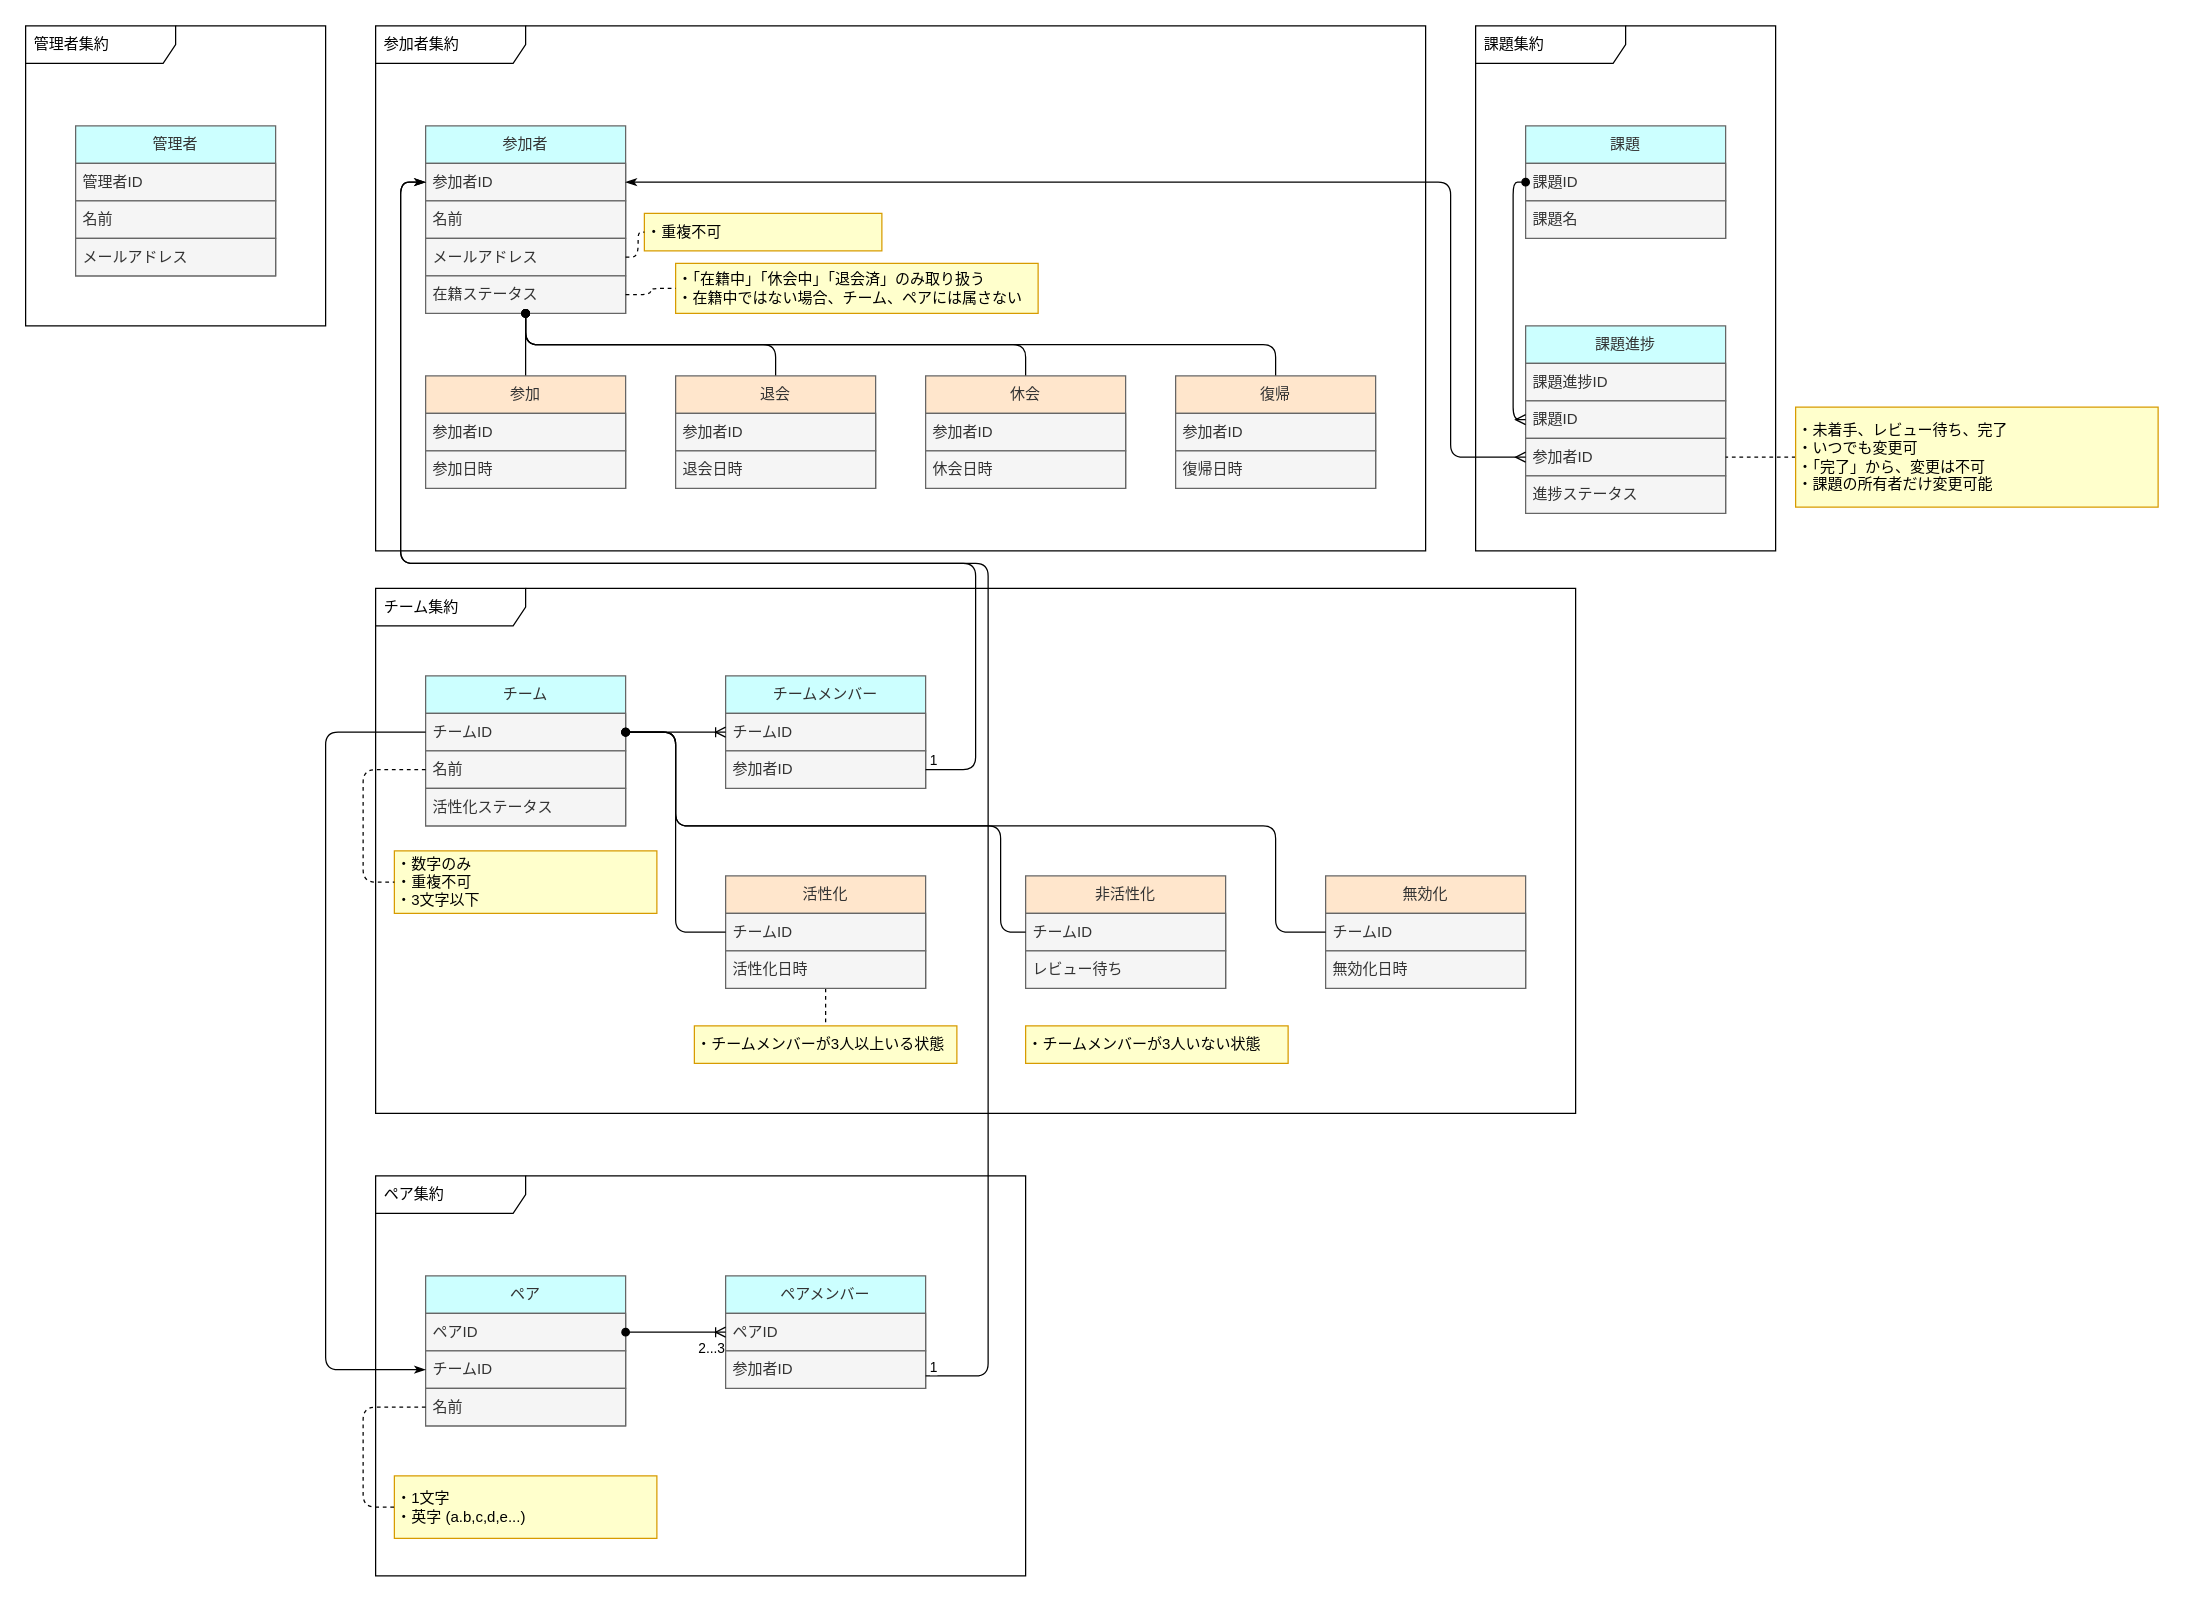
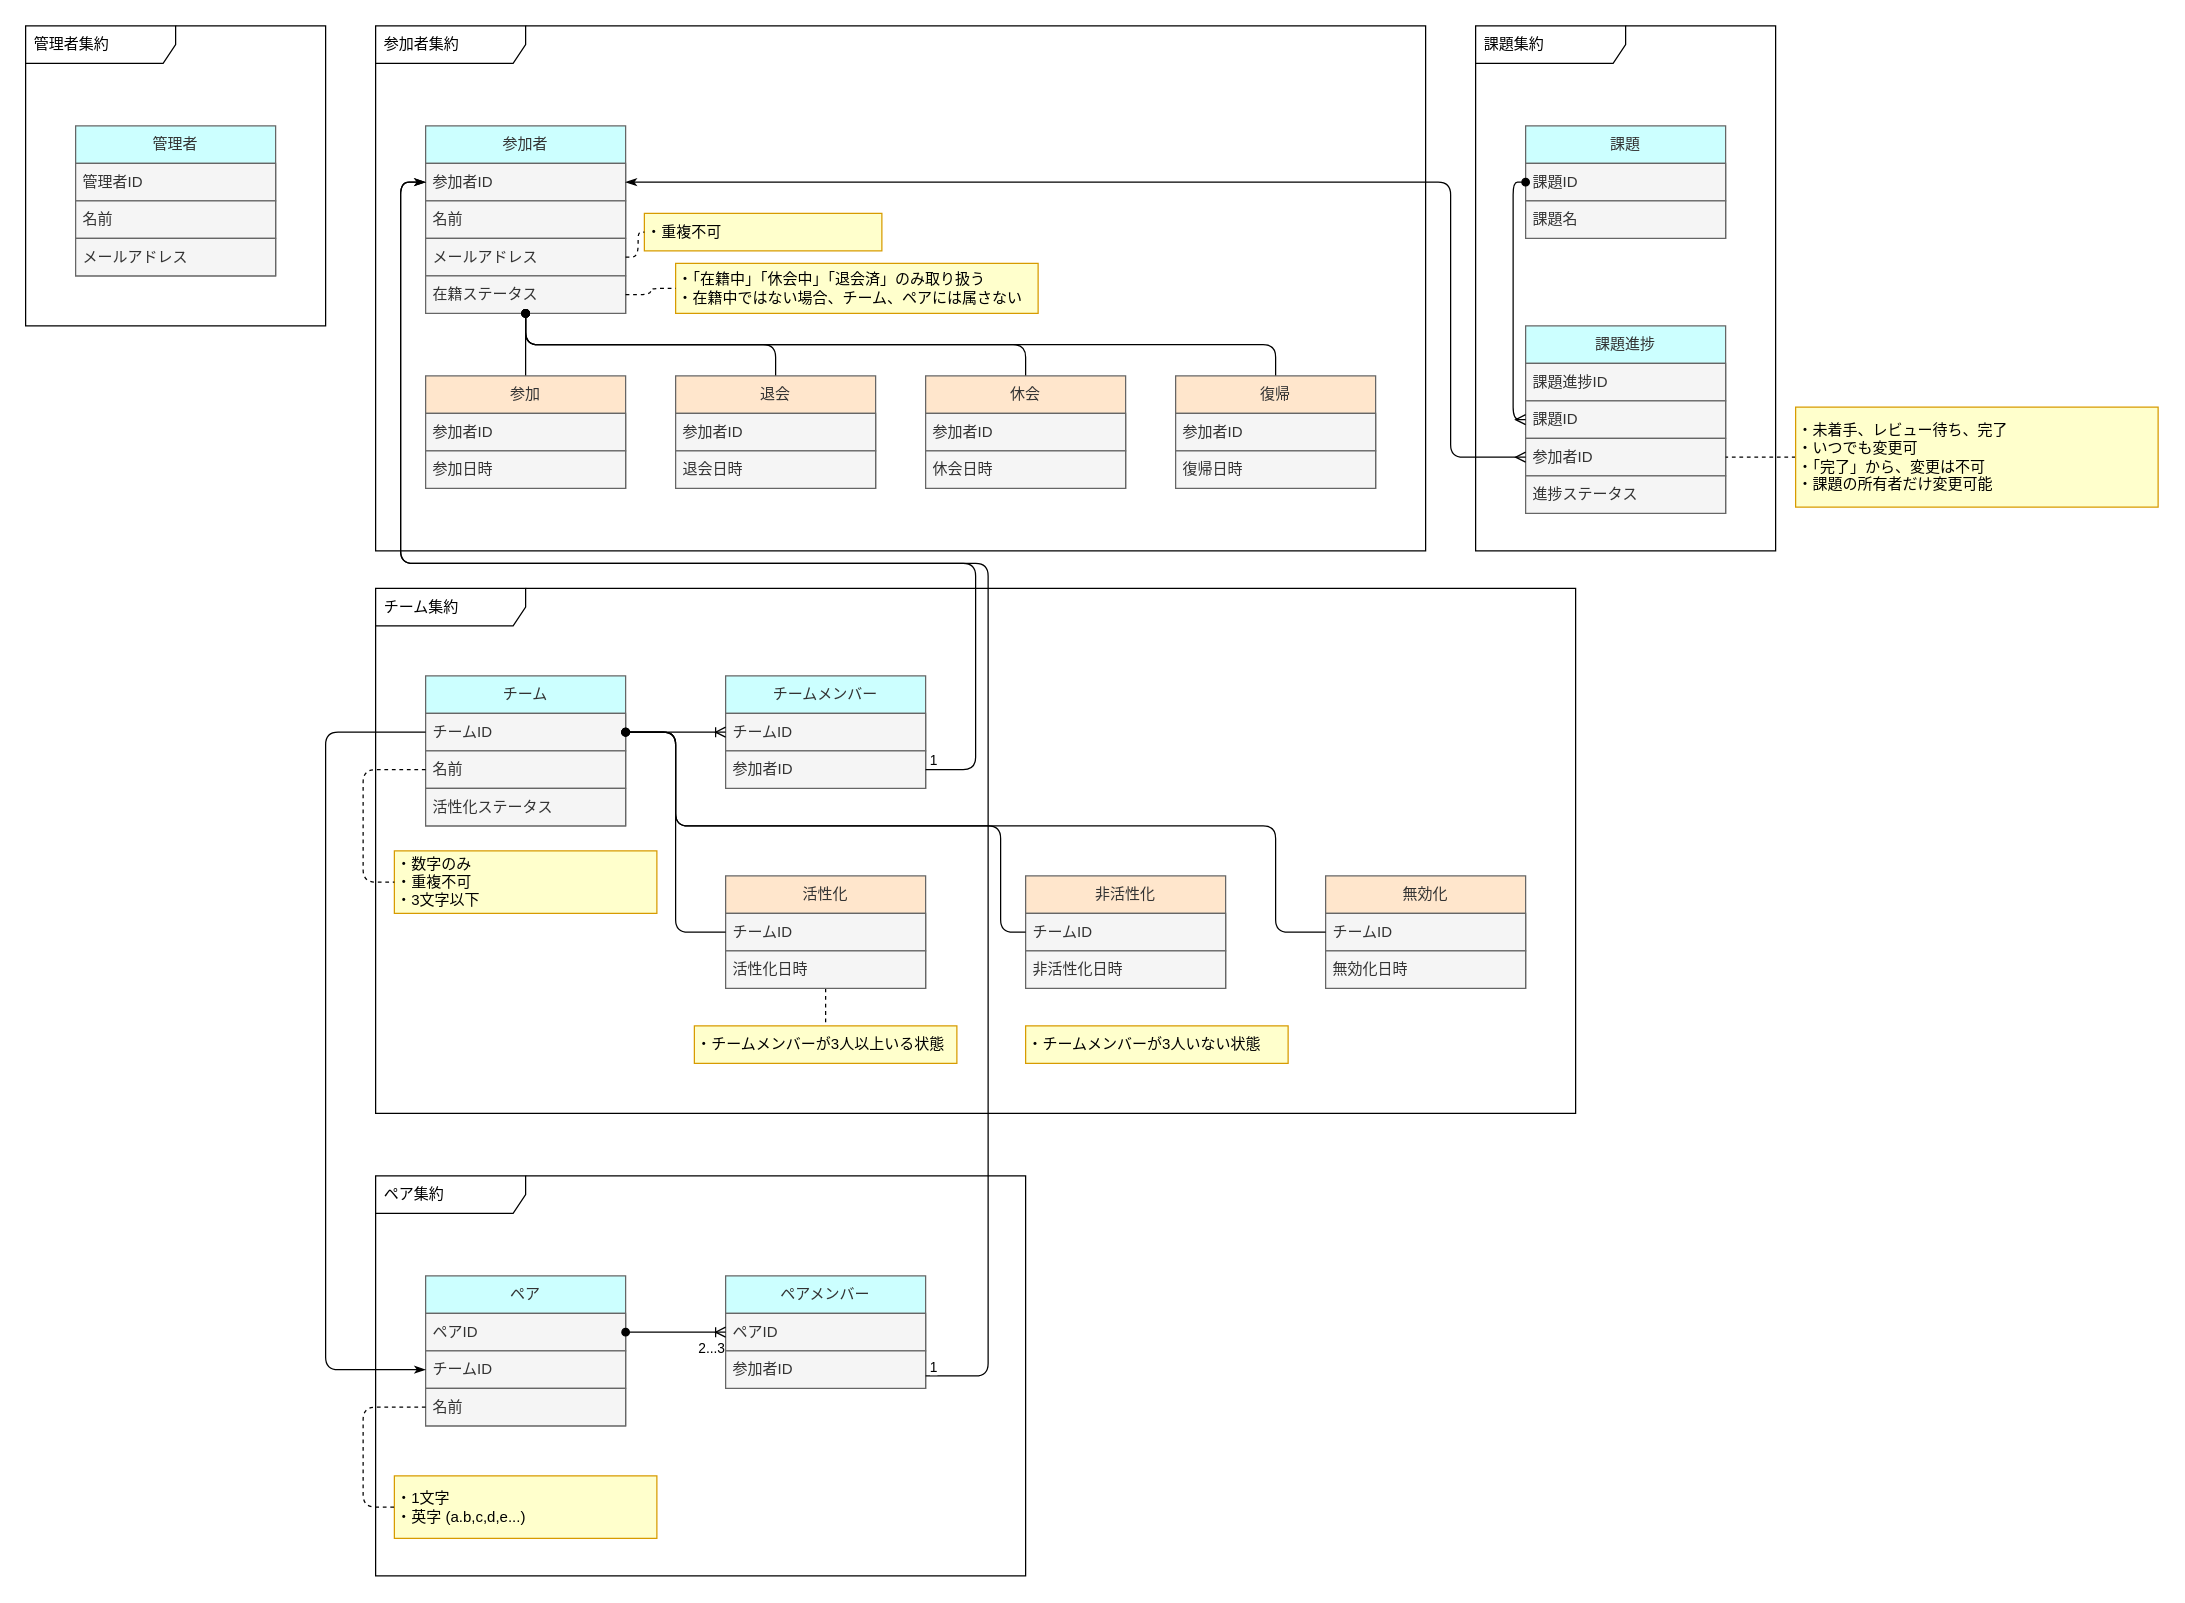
node "レビュー待ち": label "レビュー待ち" -> "非活性化日時"
